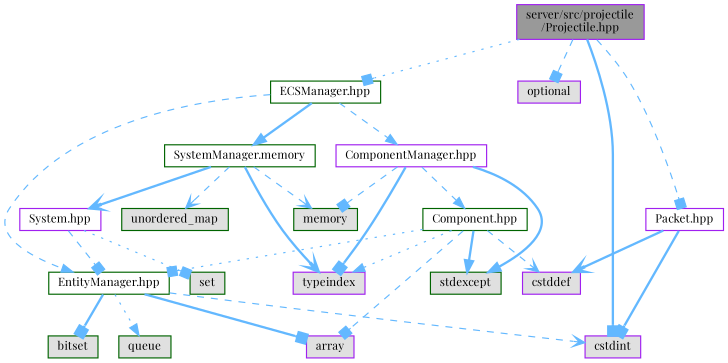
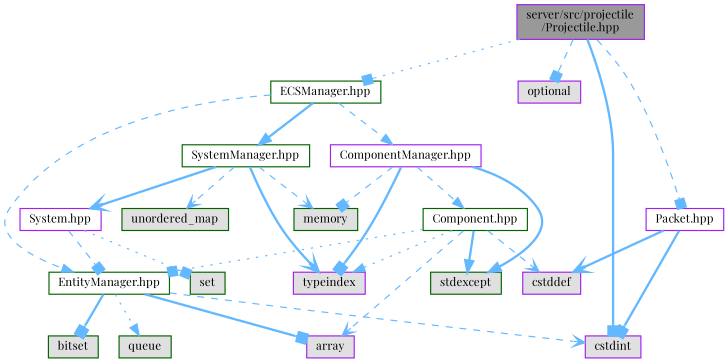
node "SystemManager.memory": label "SystemManager.memory" -> "SystemManager.hpp"
edge "Component.hpp" -> "array": arrowhead box -> vee
